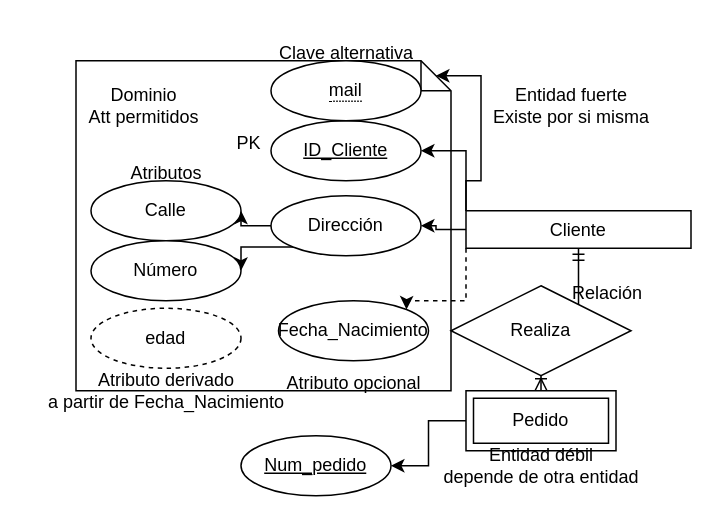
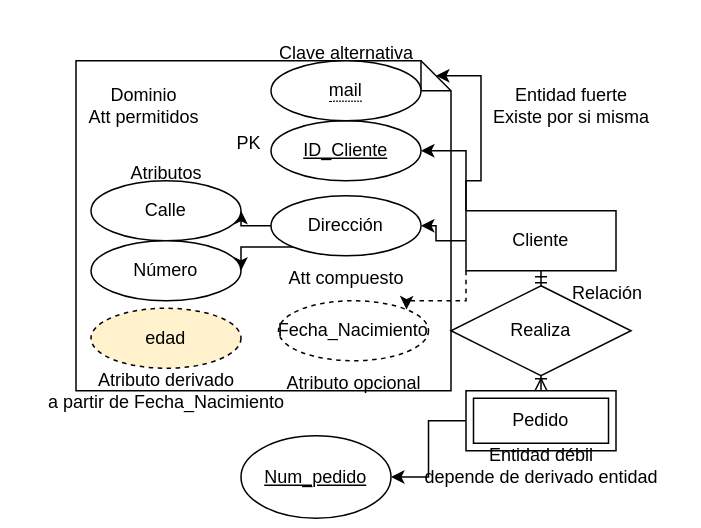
node "Cliente": size 225x38 -> 150x60
node "Att compuesto": added
node "Fecha_Nacimiento": style solid -> dashed
node "edad": fillcolor #ffffff -> #fff2cc
node "Num_pedido": size 150x60 -> 150x83
node "Entidad débil depende de otra entidad": label "Entidad débil depende de otra entidad" -> "Entidad débil depende de derivado entidad"
